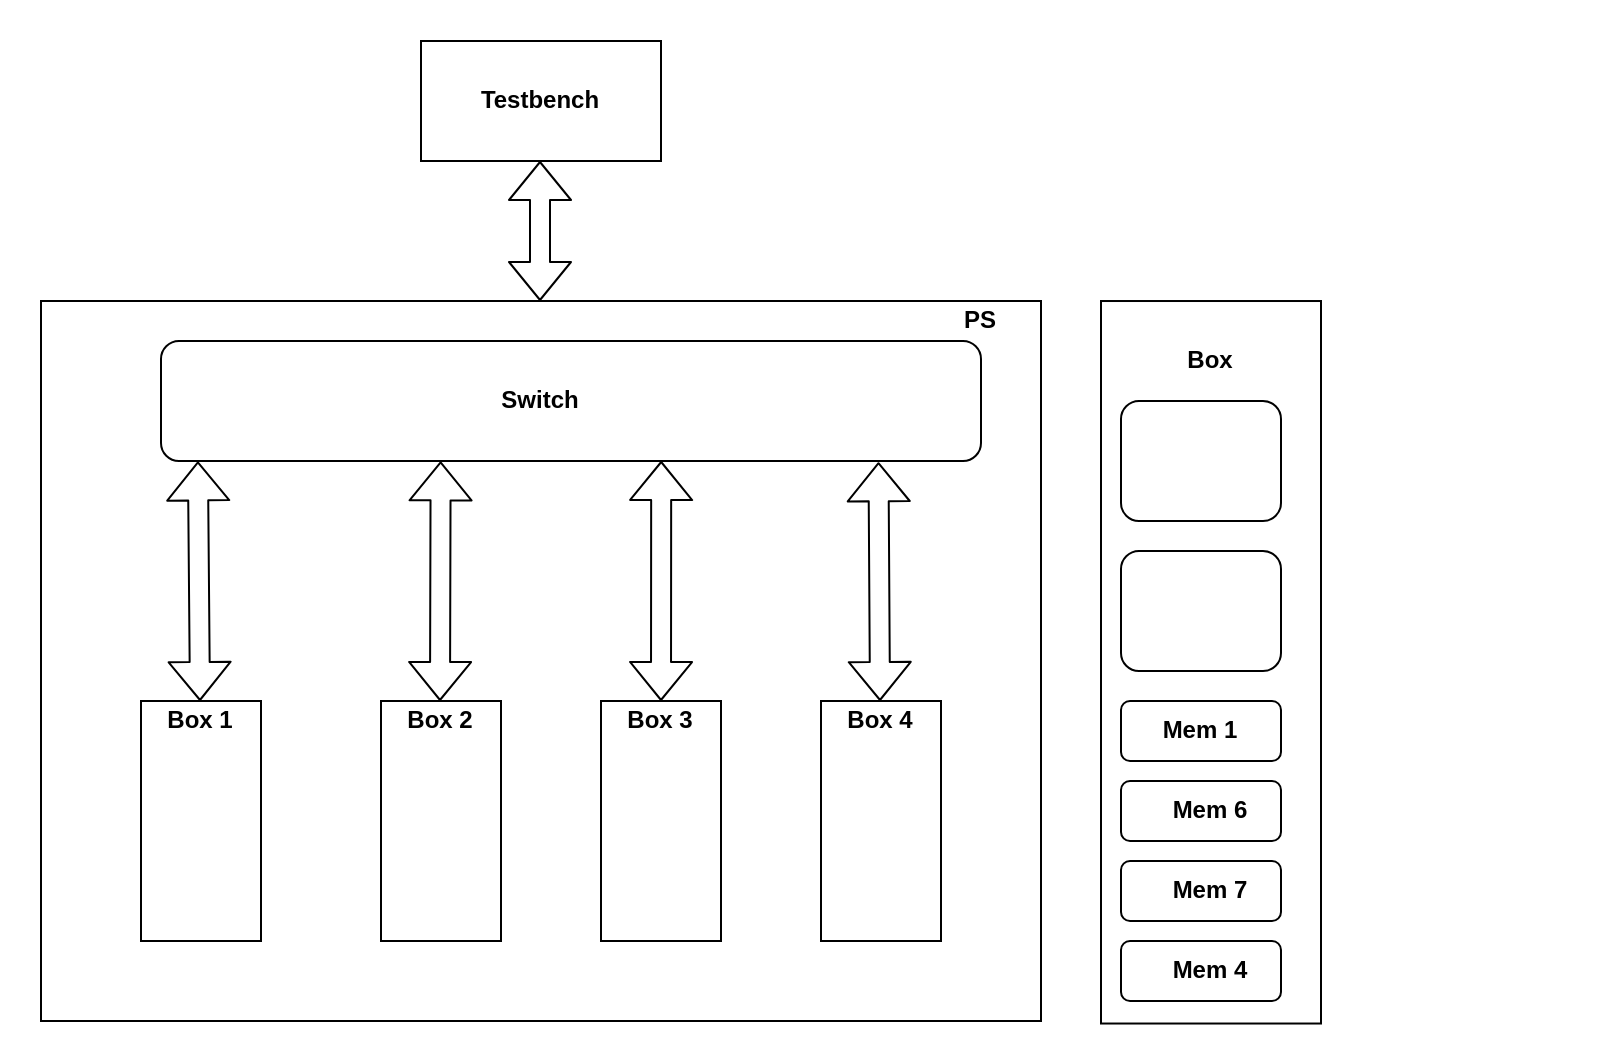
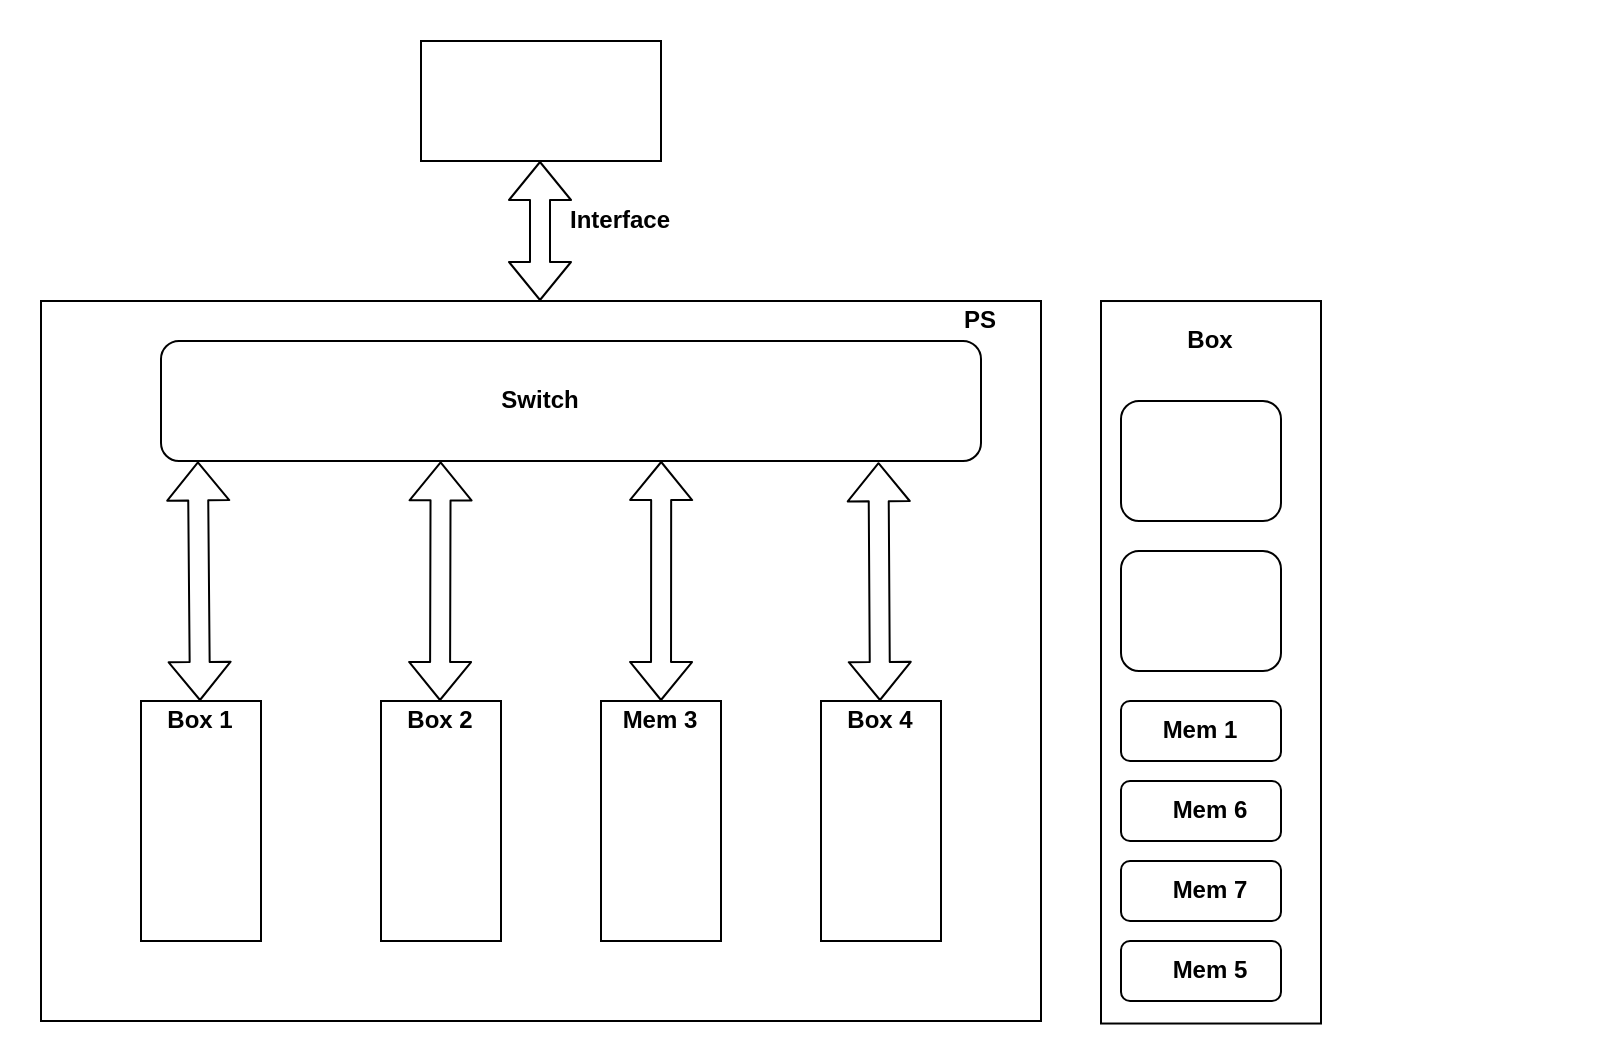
node "Testbench": removed
node "Interface": added
node "Box": moved (1211, 361) -> (1211, 341)
node "Box 3": label "Box 3" -> "Mem 3"
node "Mem 4": label "Mem 4" -> "Mem 5"
